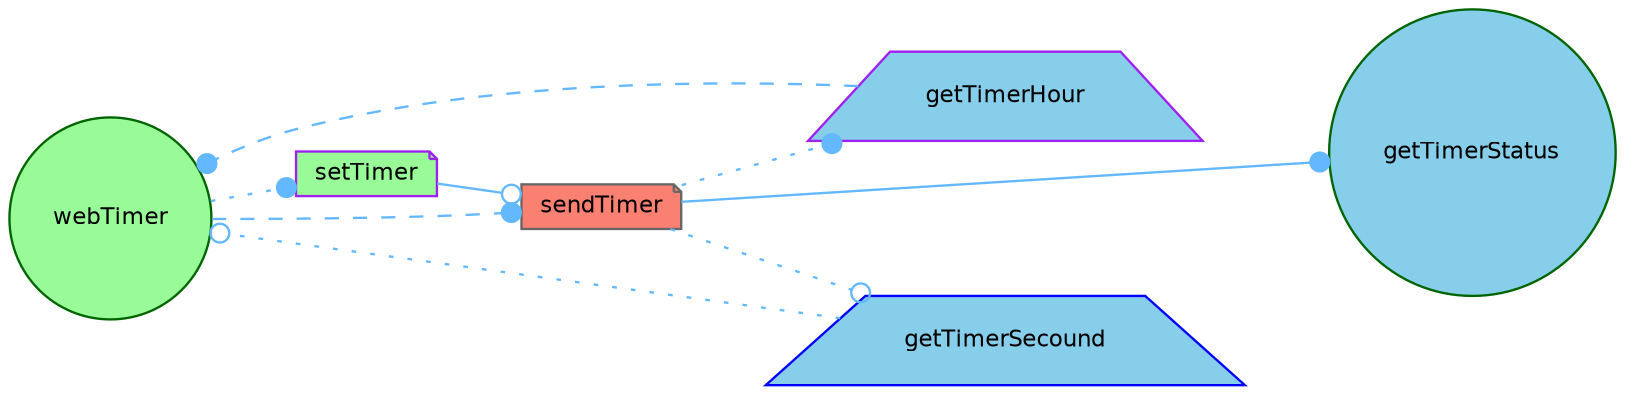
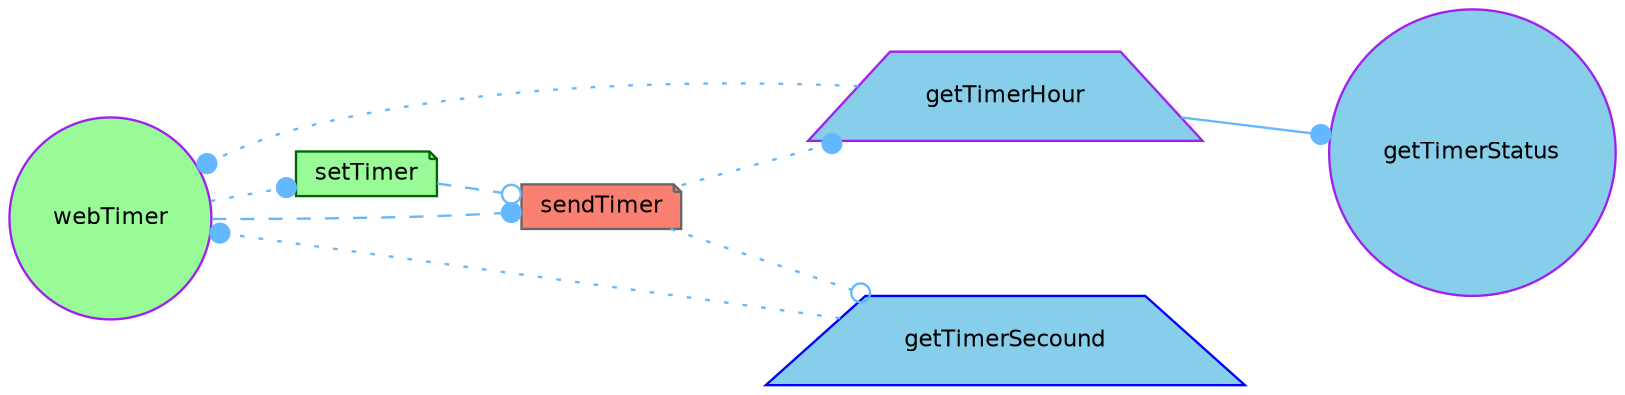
edge "getTimerHour" -> "webTimer": style dashed -> dotted
node "getTimerStatus": color darkgreen -> purple
node "setTimer": color purple -> darkgreen
edge "sendTimer" -> "getTimerStatus": now "getTimerHour" -> "getTimerStatus"
edge "setTimer" -> "sendTimer": style solid -> dashed
node "webTimer": color darkgreen -> purple
edge "getTimerSecound" -> "webTimer": arrowhead odot -> dot
